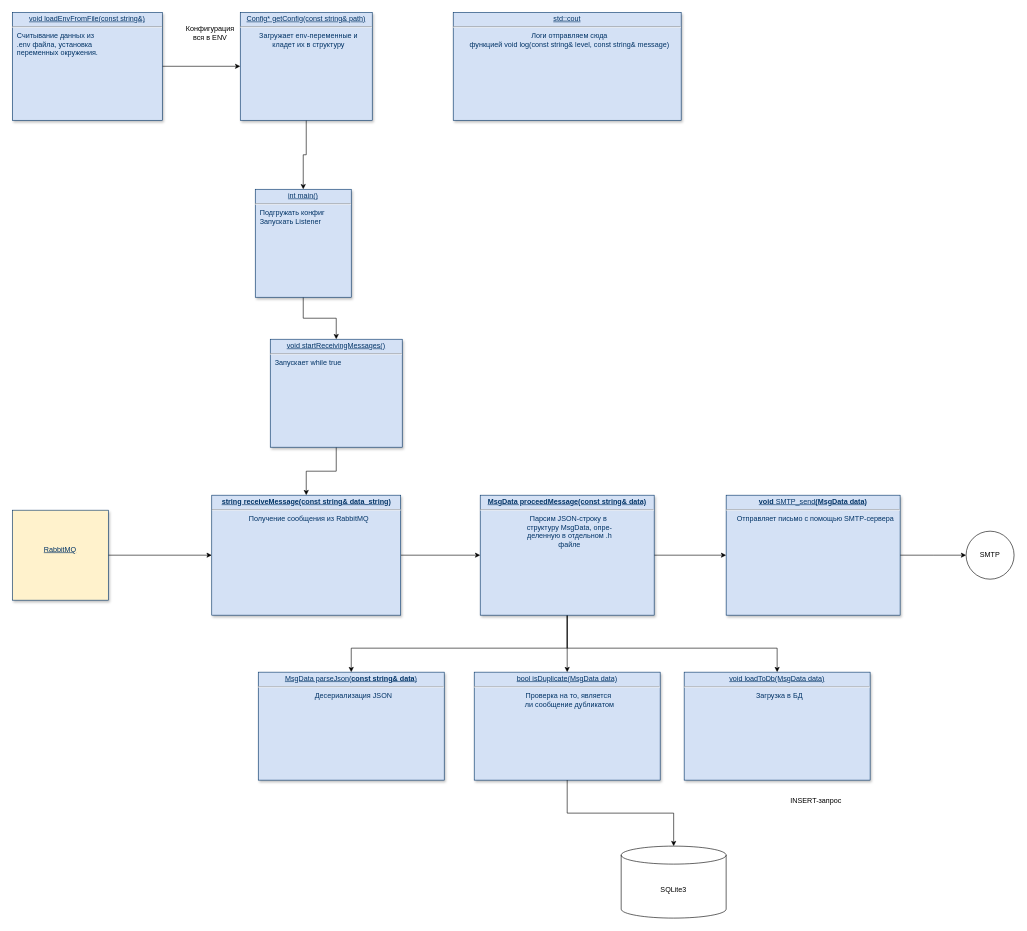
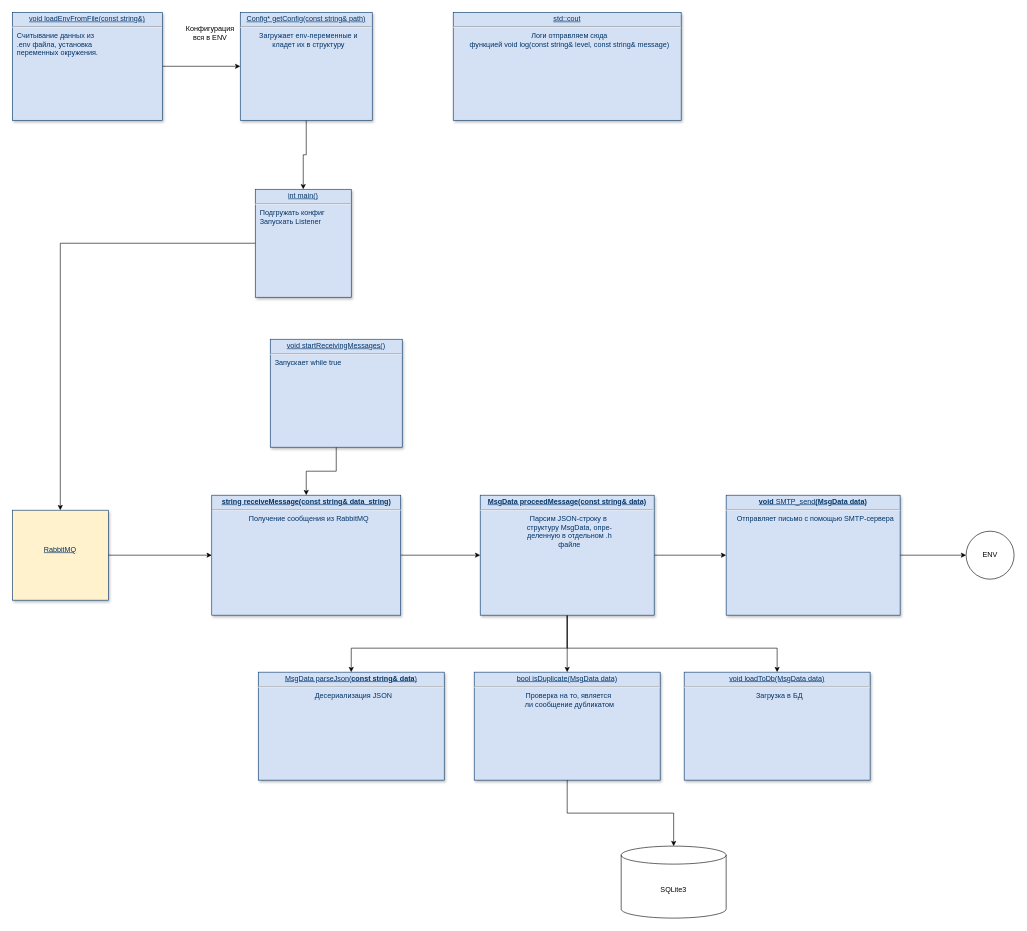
edge "int main() Подгружать конфиг Запускать Listener" -> "void startReceivingMessages() Запускает while true": now "int main() Подгружать конфиг Запускать Listener" -> "RabbitMQ"
node "SMTP": label "SMTP" -> "ENV"
node "INSERT-запрос": removed
